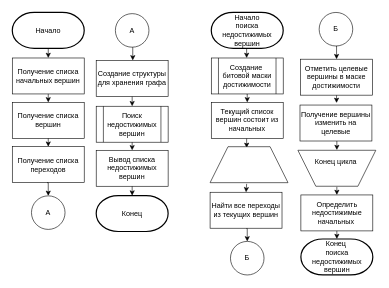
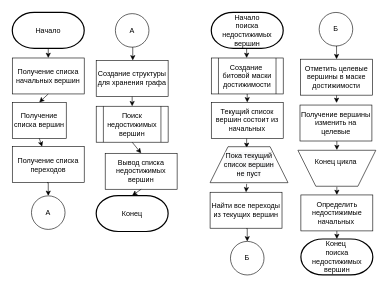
node "Получение списка вершин": size 72x36 -> 54x36
node "Пока текущий список вершин не пуст": added
node "Вывод списка недостижимых вершин": moved (132, 168) -> (141, 171)
